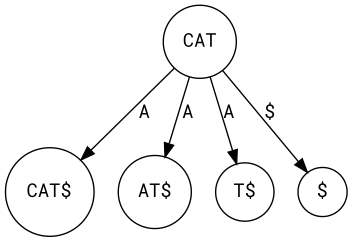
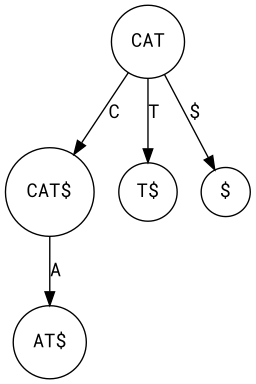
edge "CAT" -> "AT$": now "CAT$" -> "AT$"
edge "CAT" -> "CAT$": label "A" -> "C"
edge "CAT" -> "T$": label "A" -> "T"
